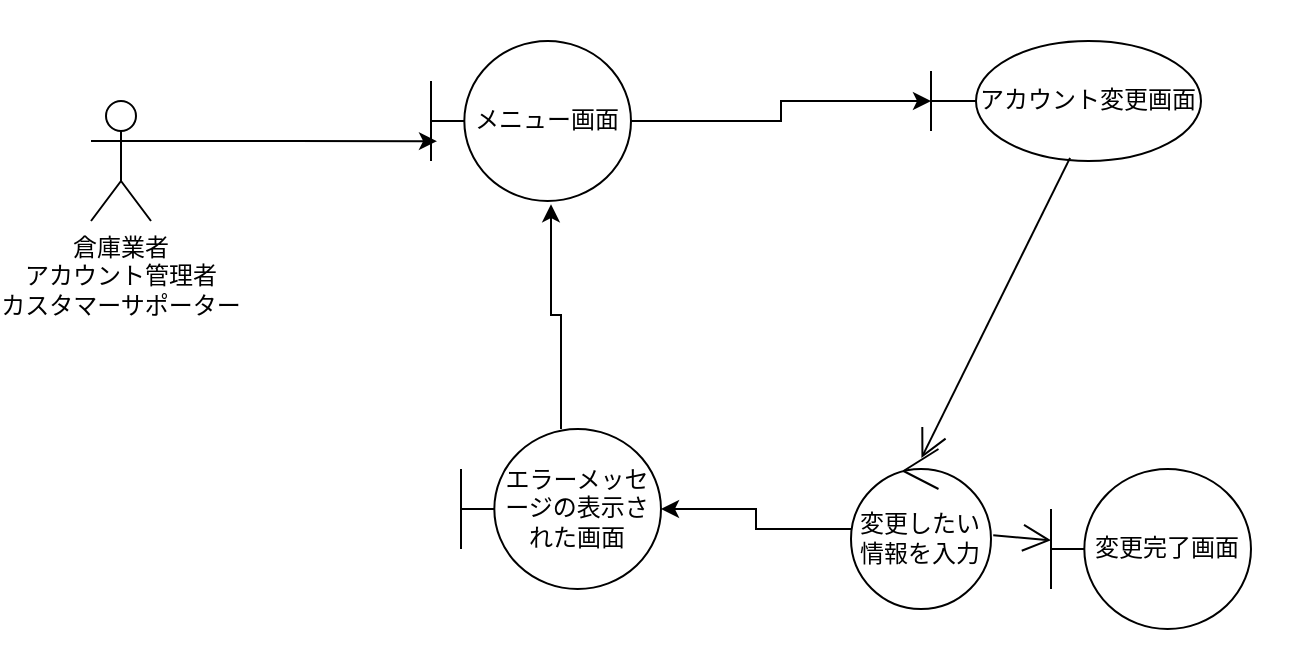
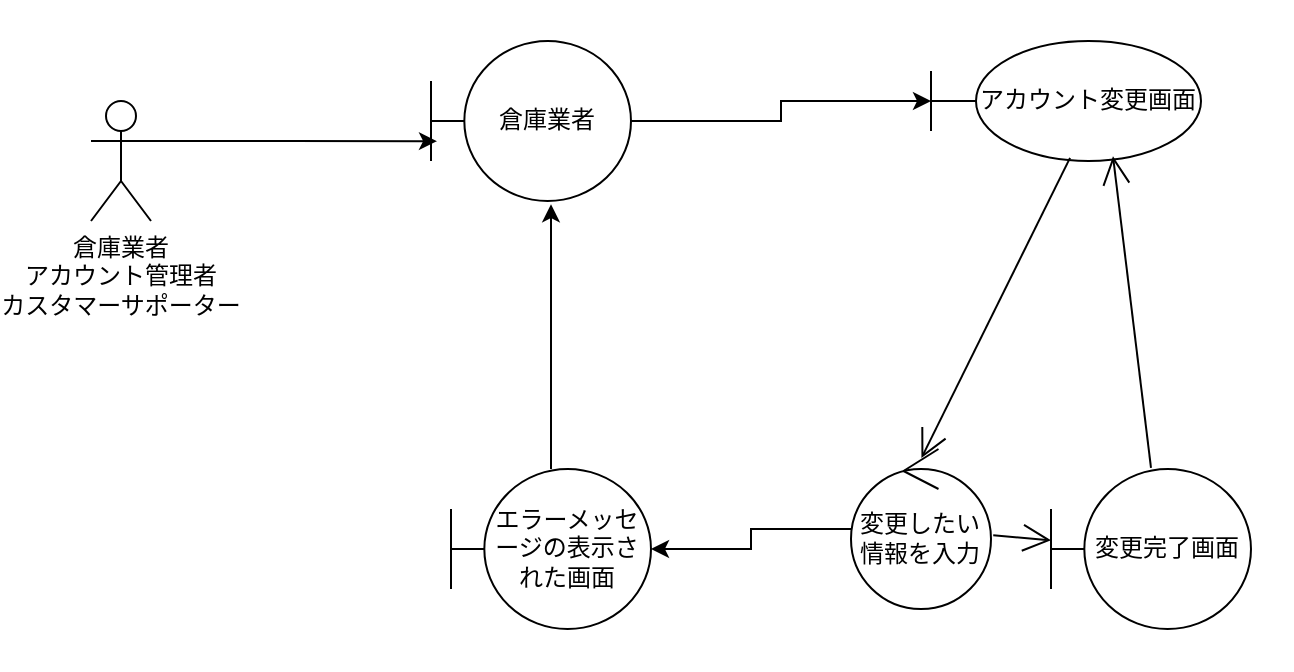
node "メニュー画面": label "メニュー画面" -> "倉庫業者"
edge "変更完了画面" -> "アカウント変更画面": added
node "エラーメッセージの表示された画面": moved (561, 509) -> (551, 549)
